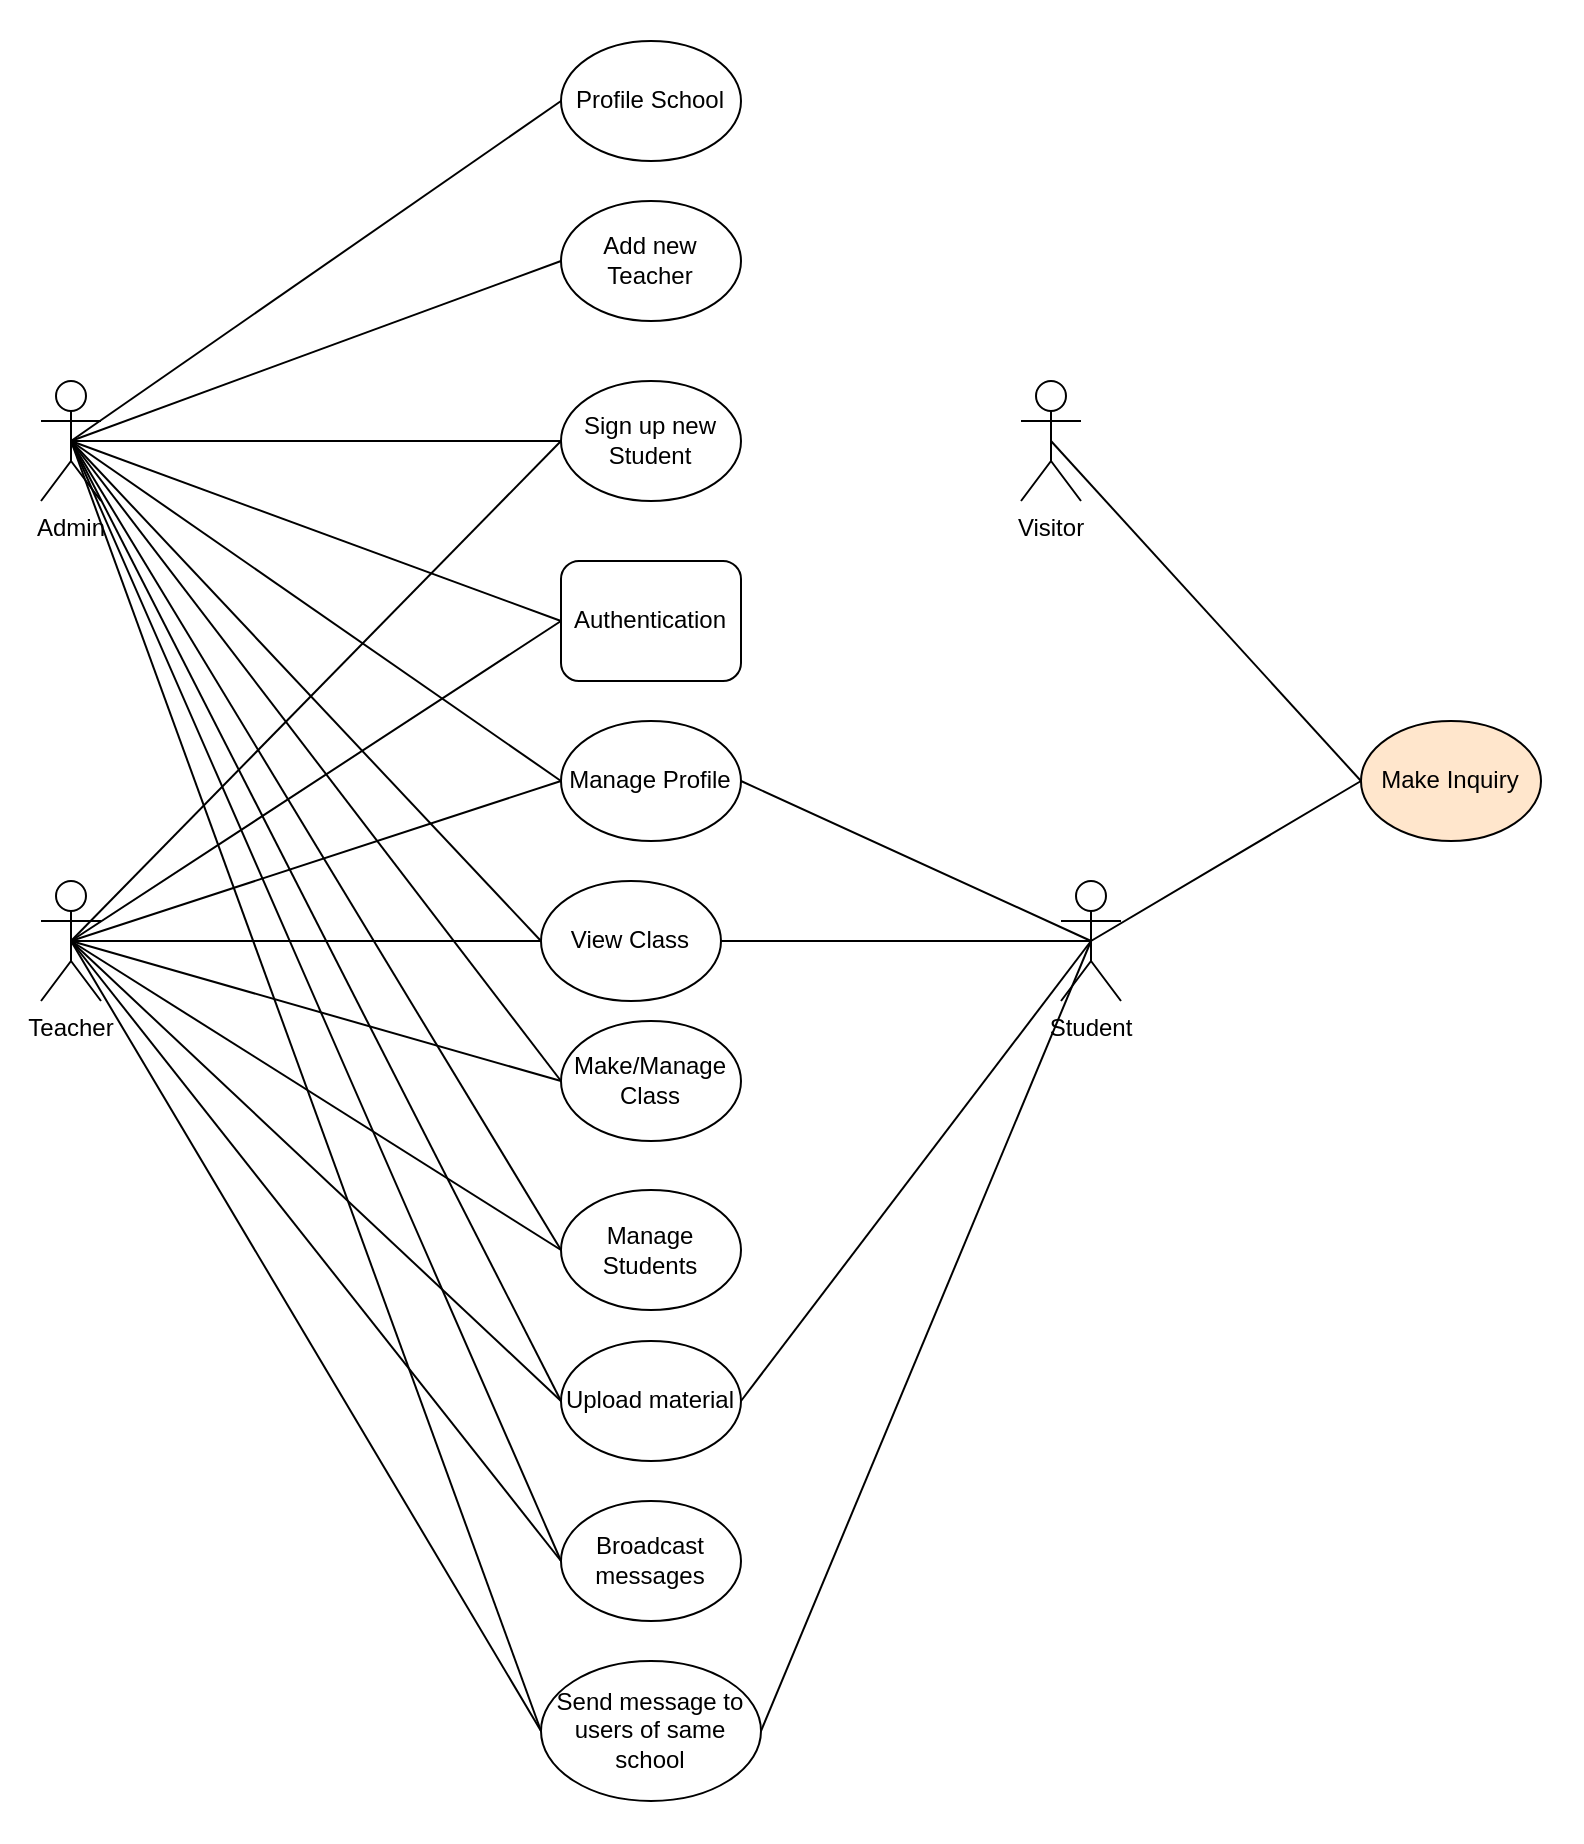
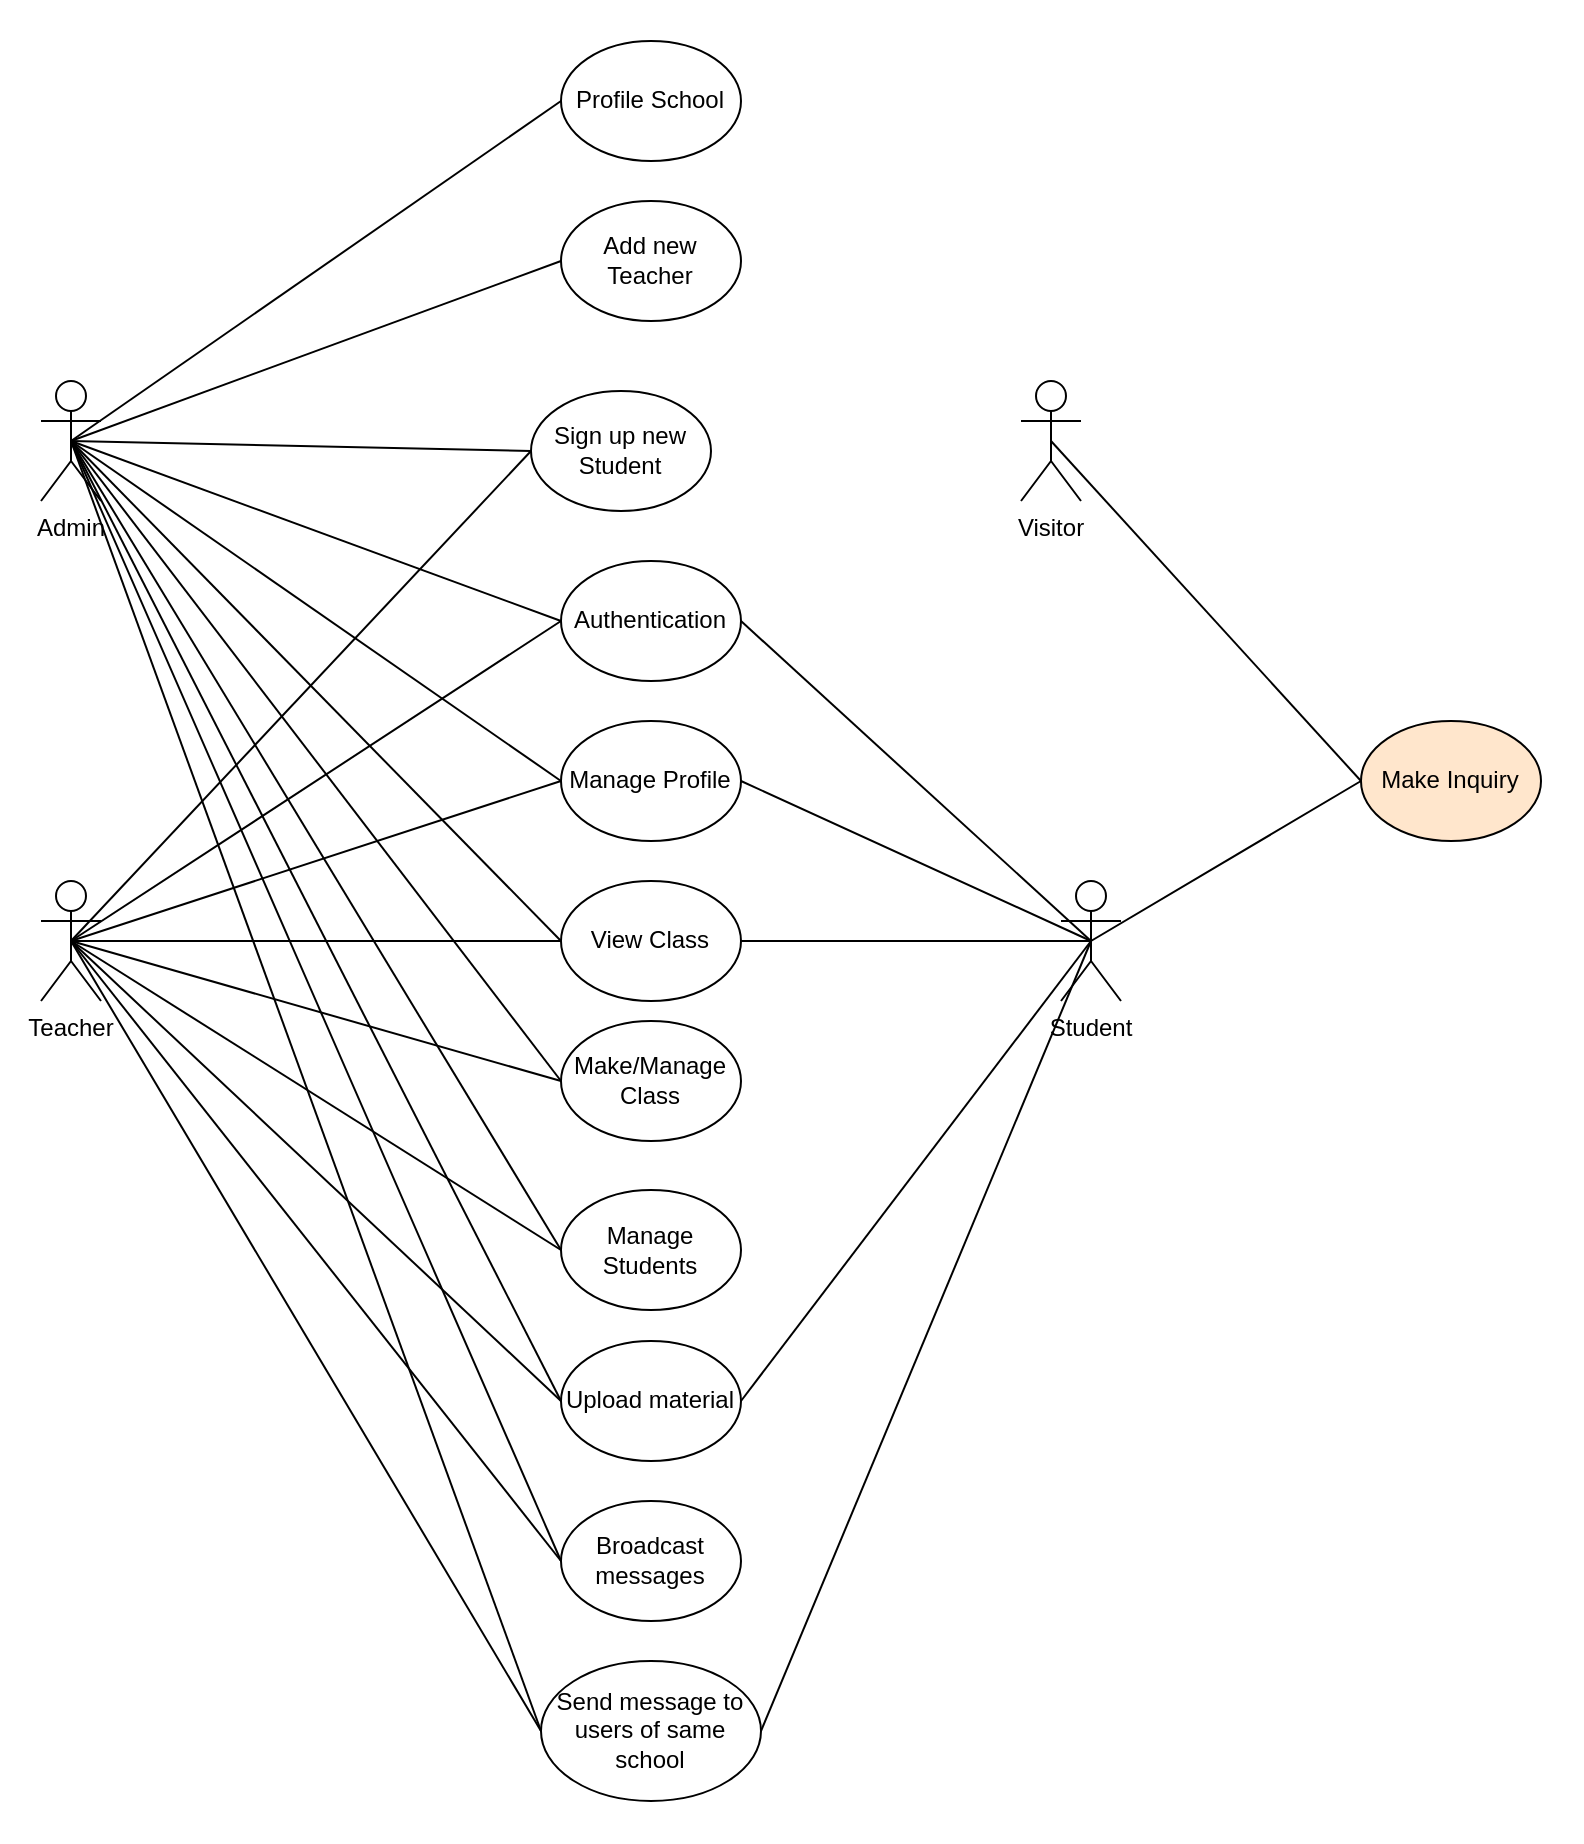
node "Sign up new Student": moved (651, 441) -> (621, 451)
node "Authentication": shape rounded rectangle -> ellipse
edge "Authentication" -- "Student": added
node "View Class": moved (631, 941) -> (651, 941)
